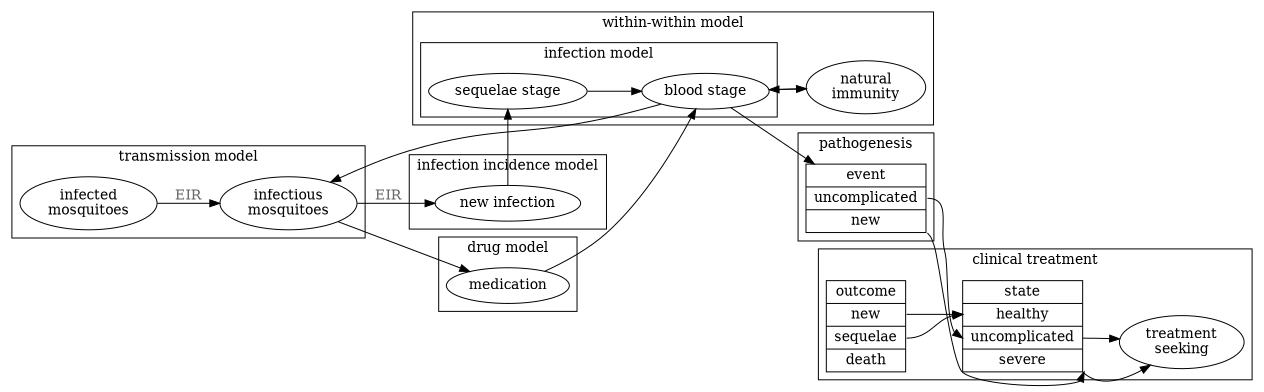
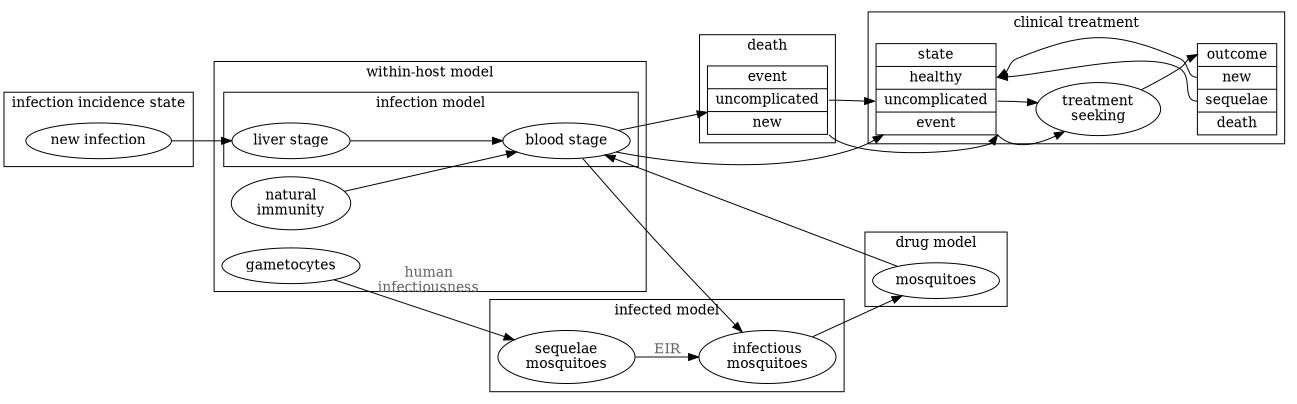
cluster "within-within model": label "within-within model" -> "within-host model"
edge "treatment seeking" -> "outcome": added
edge "blood stage" -> "natural immunity": now "blood stage" -> "state"
node "sequelae stage": label "sequelae stage" -> "liver stage"
cluster "pathogenesis": label "pathogenesis" -> "death"
cluster "transmission model": label "transmission model" -> "infected model"
cluster "infection incidence model": label "infection incidence model" -> "infection incidence state"
node "infected mosquitoes": label "infected mosquitoes" -> "sequelae mosquitoes"
edge "infectious mosquitoes" -> "new infection": removed, label "EIR"
node "gametocytes": added
node "medication": label "medication" -> "mosquitoes"
node "state": text "severe" -> "event"
